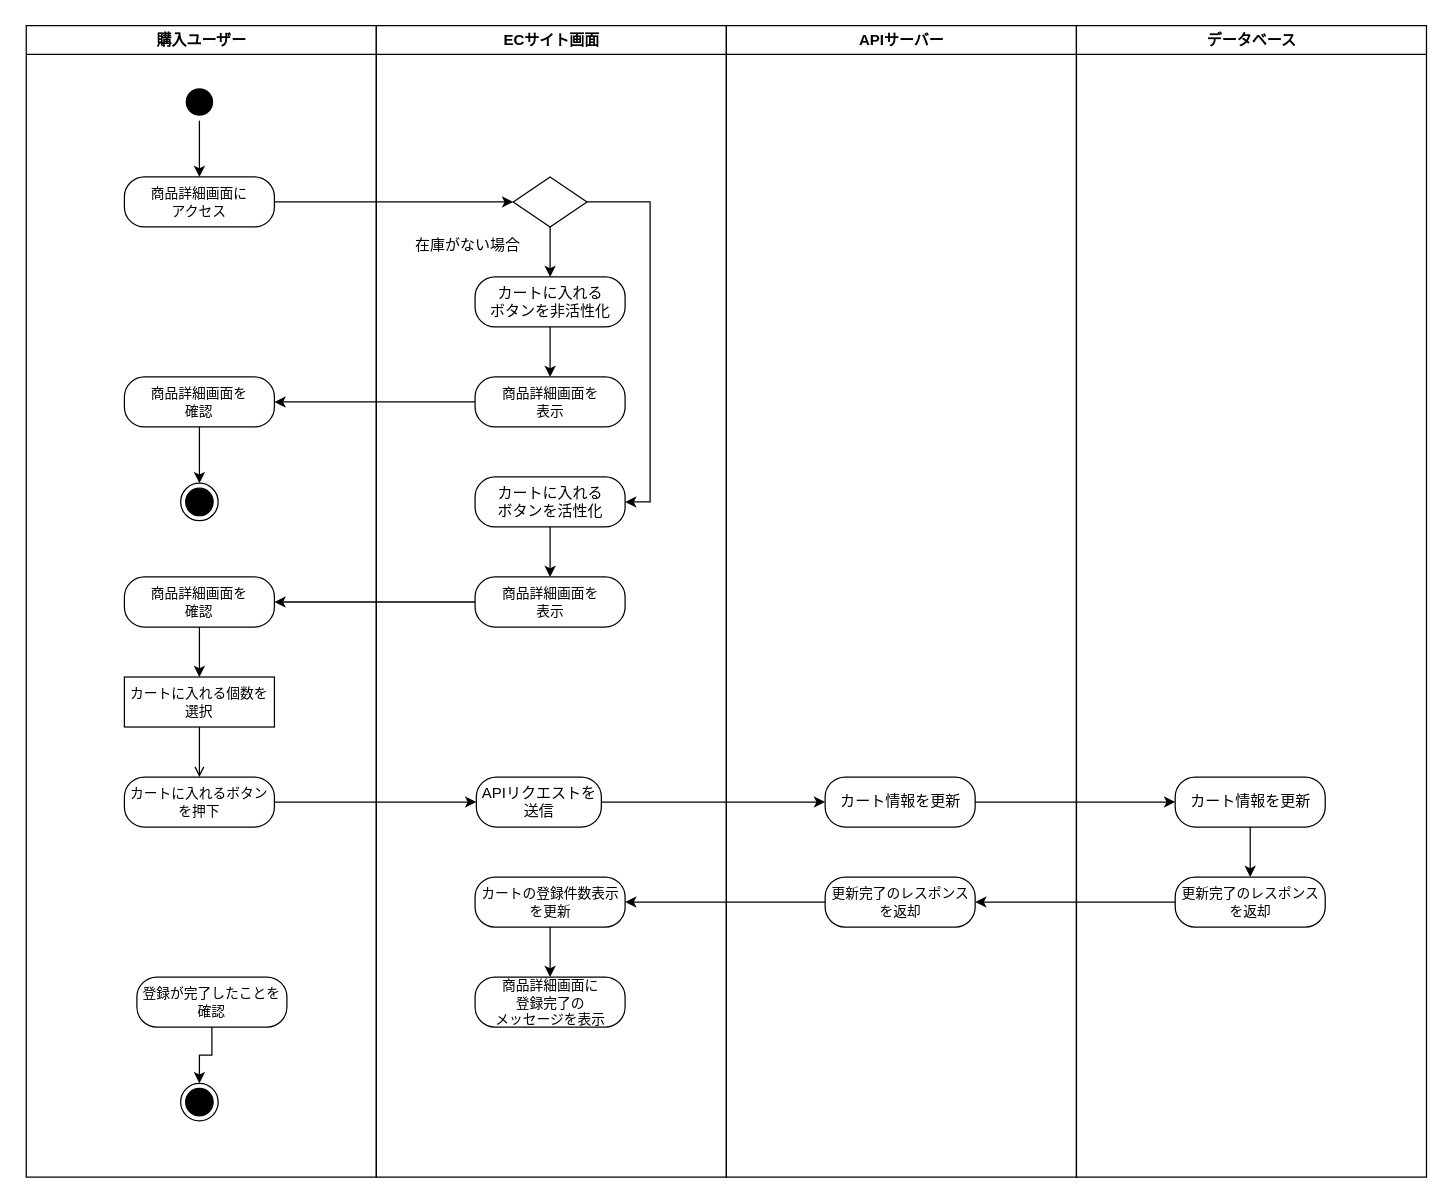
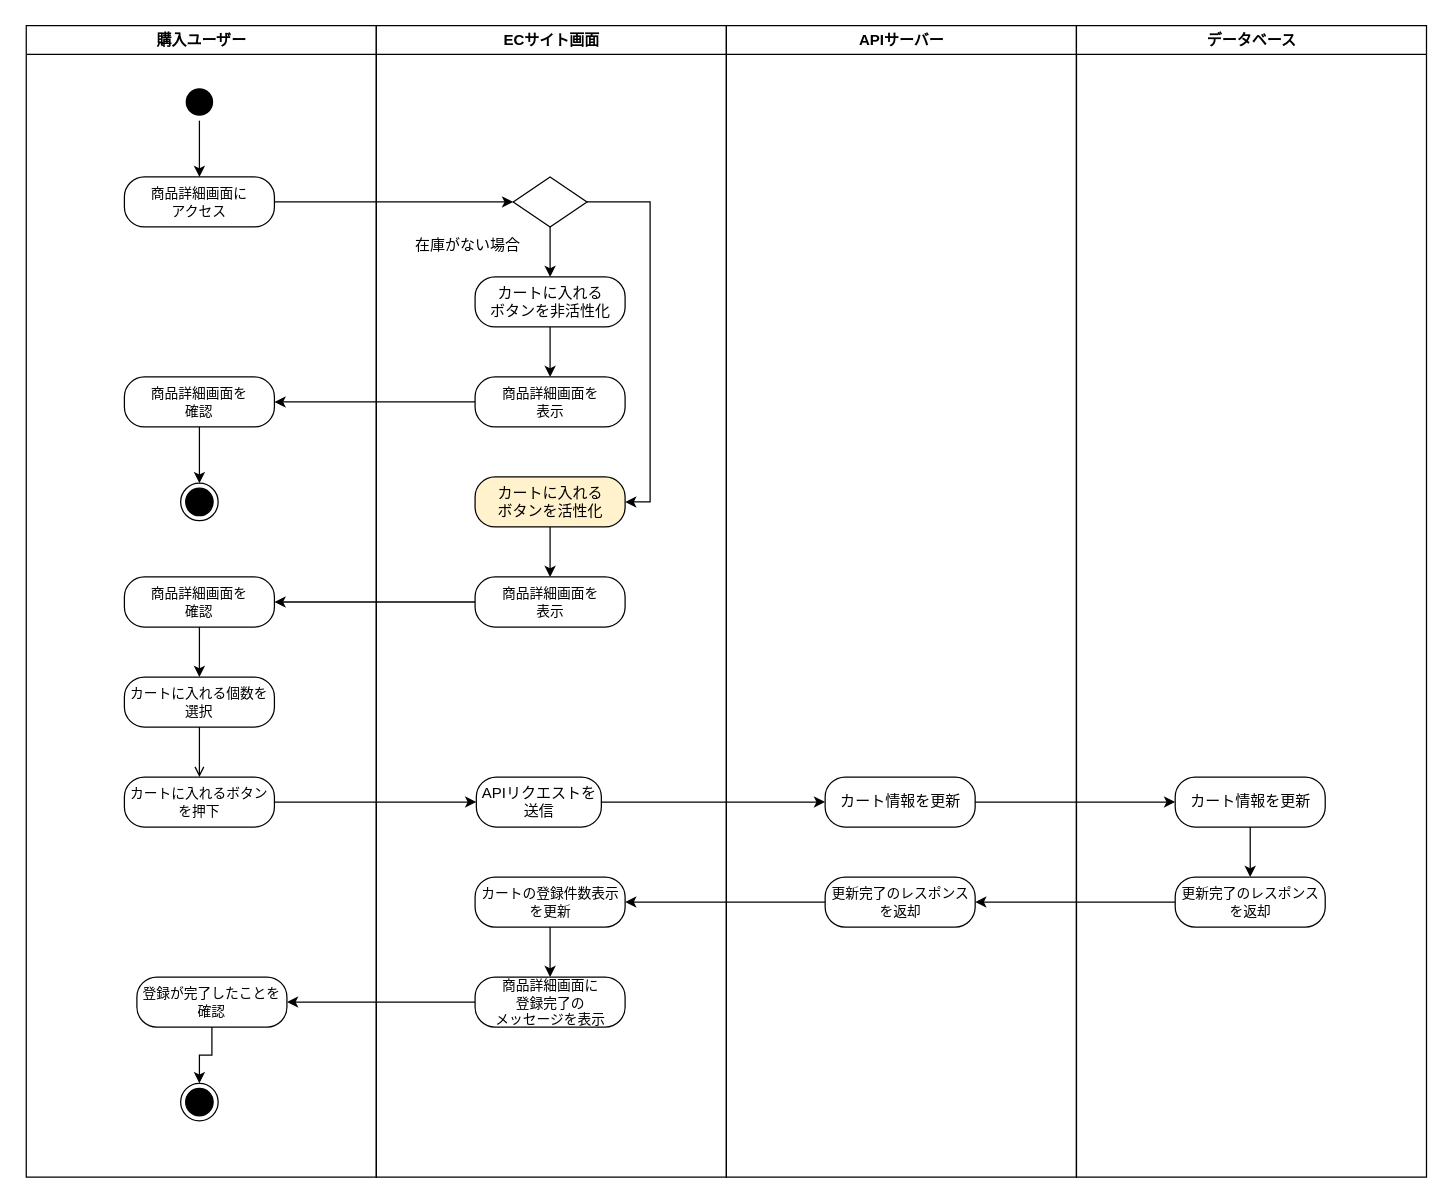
node "カートに入れる ボタンを活性化": fillcolor #ffffff -> #fff2cc
node "カートに入れる個数を選択": shape rectangle -> rounded rectangle
edge "商品詳細画面に 登録完了の メッセージを表示" -> "登録が完了したことを 確認": added
